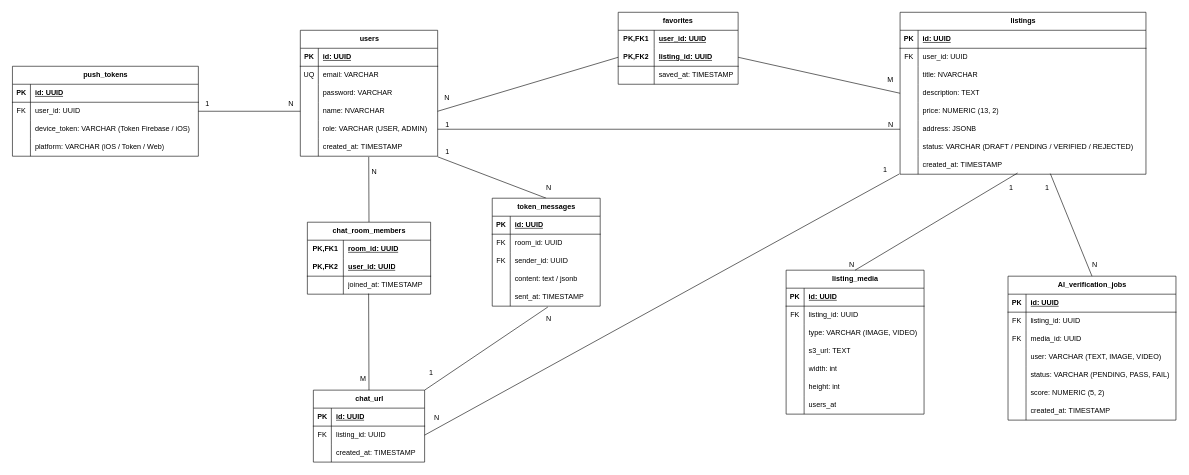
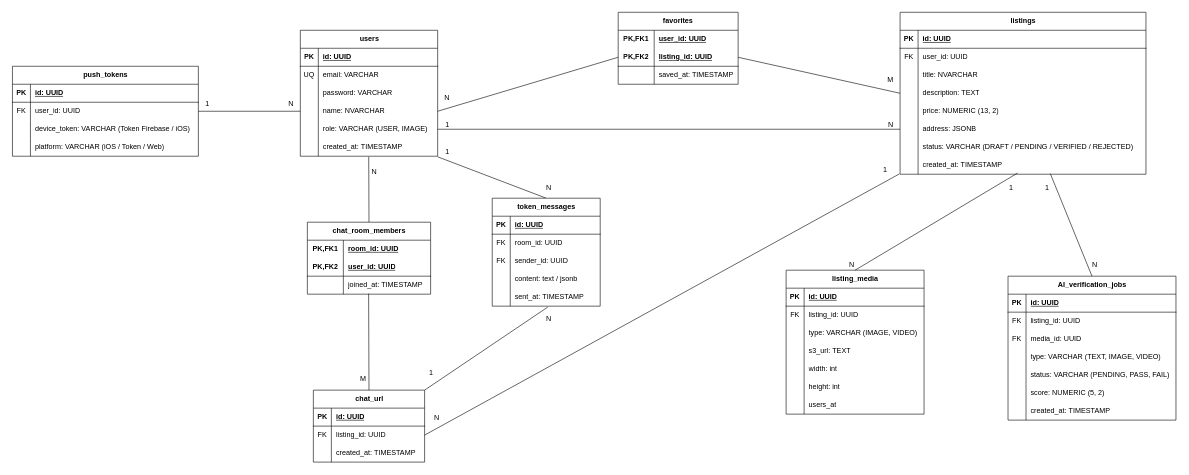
node "role: VARCHAR (USER, ADMIN)": label "role: VARCHAR (USER, ADMIN)" -> "role: VARCHAR (USER, IMAGE)"
node "user: VARCHAR (TEXT, IMAGE, VIDEO)": label "user: VARCHAR (TEXT, IMAGE, VIDEO)" -> "type: VARCHAR (TEXT, IMAGE, VIDEO)"
